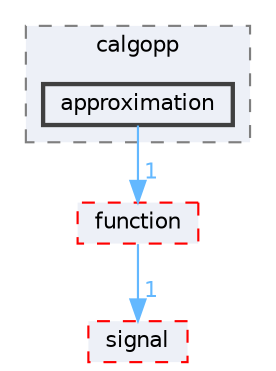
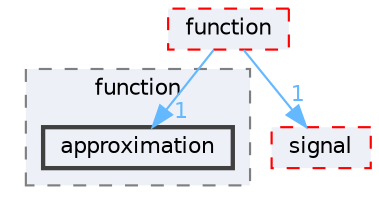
cluster "calgopp": label "calgopp" -> "function"
edge "approximation" -> "function": reversed
